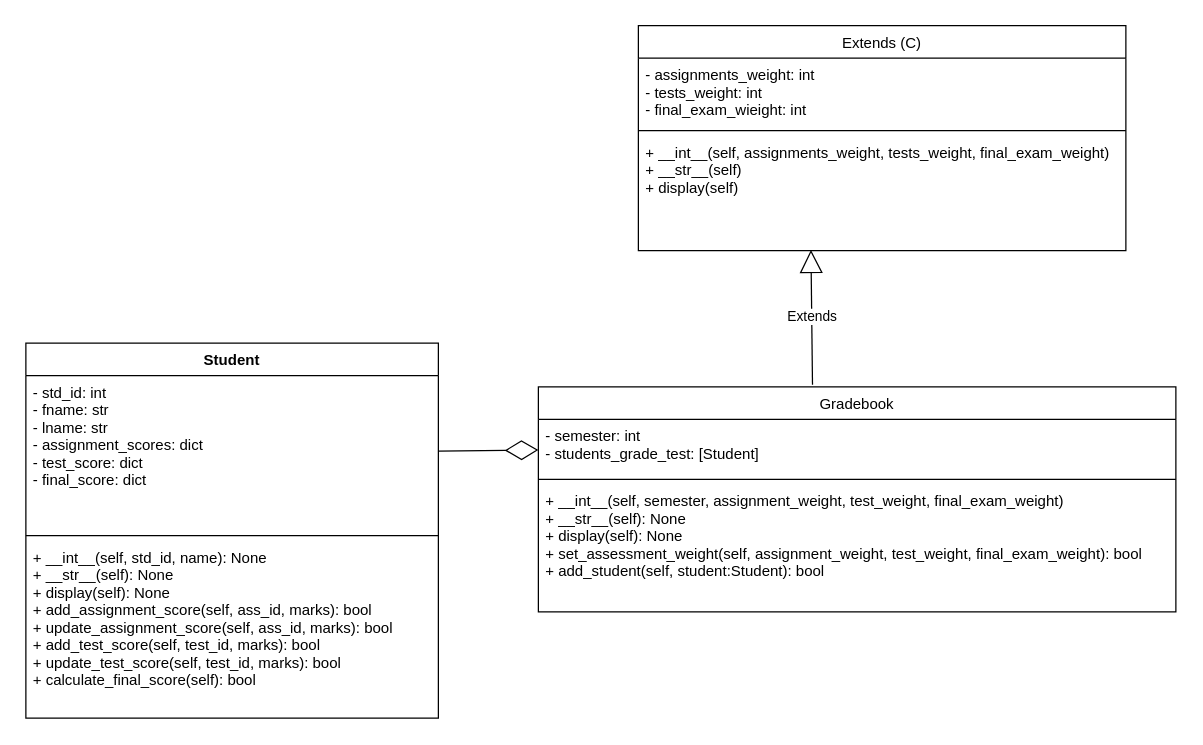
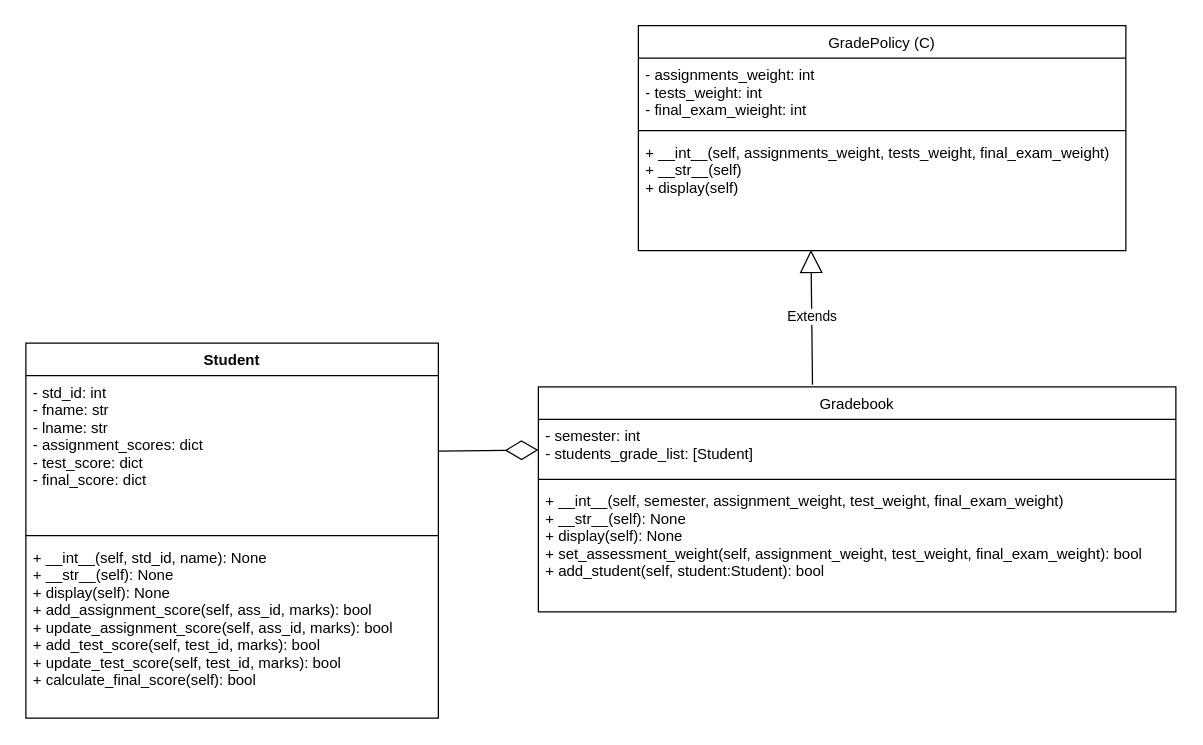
node "Extends (C)": label "Extends (C)" -> "GradePolicy (C)"
node "- semester: int - students_grade_test: [Student]": label "- semester: int - students_grade_test: [Student]" -> "- semester: int - students_grade_list: [Student]"
